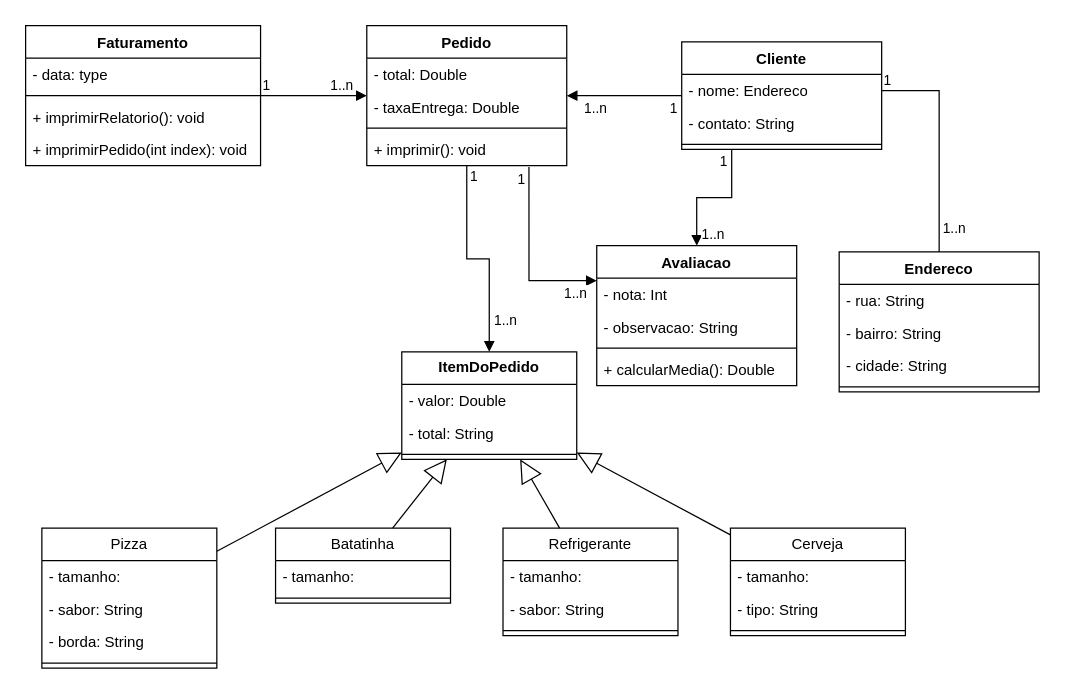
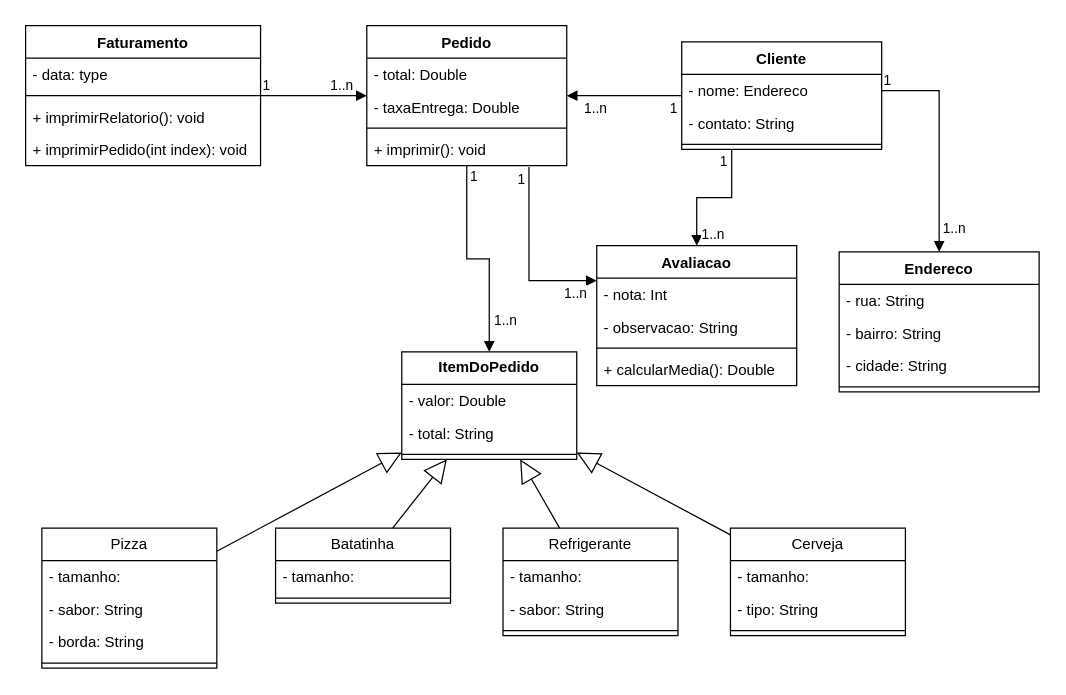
edge "- nome: Endereco" -- "Endereco": arrowhead none -> block
